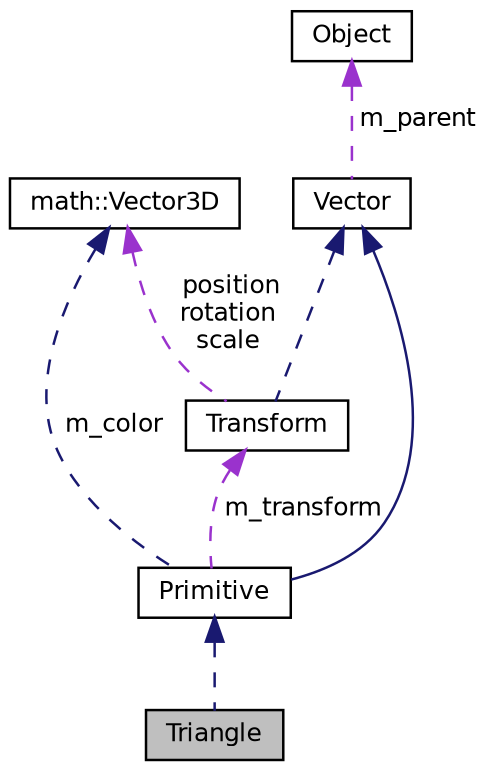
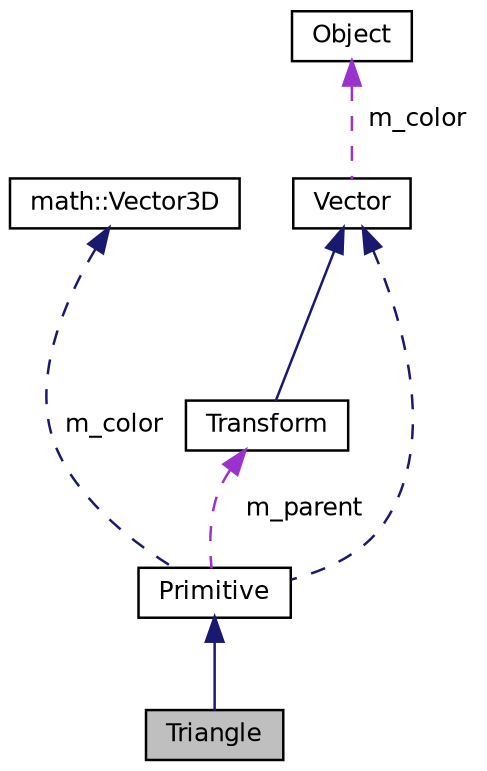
edge "Vector" -> "Object": label " m_parent" -> " m_color"
edge "Transform" -> "Vector": style dashed -> solid
edge "Transform" -> "math::Vector3D": removed, label "position rotation scale"
edge "Primitive" -> "Vector": style solid -> dashed
edge "Primitive" -> "Transform": label " m_transform" -> " m_parent"
edge "Triangle" -> "Primitive": style dashed -> solid
